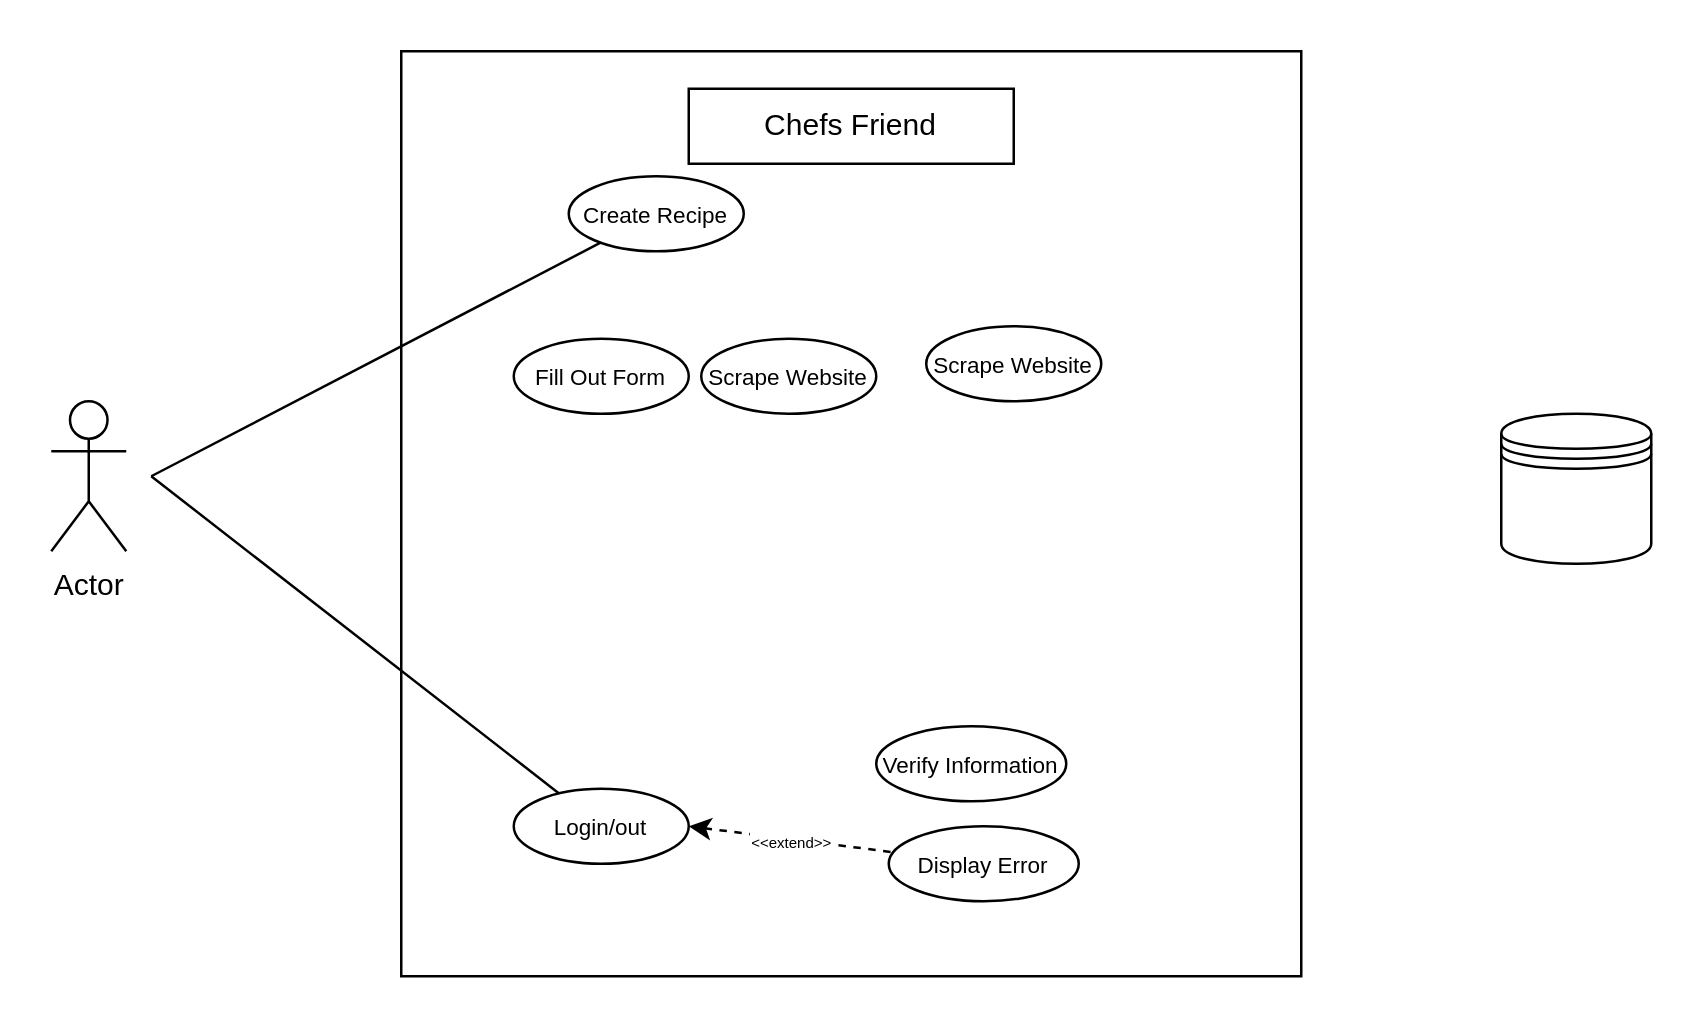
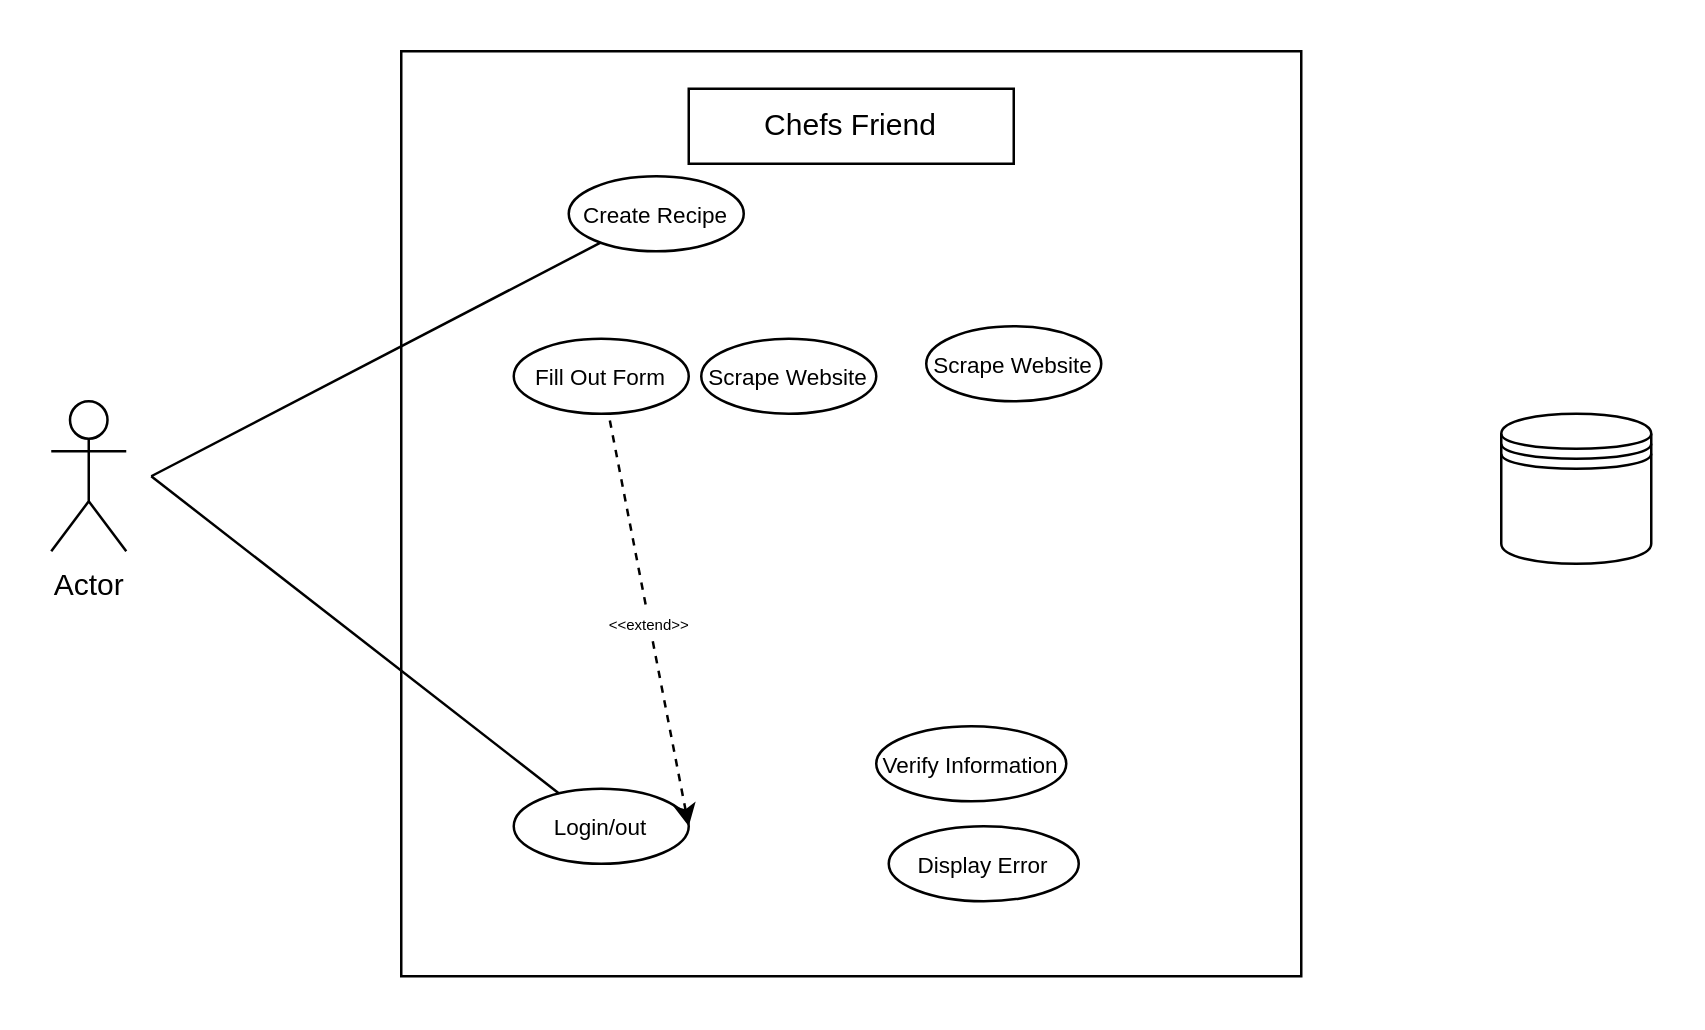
edge "Display Error" -> "Login/out": now "Fill Out Form" -> "Login/out"
